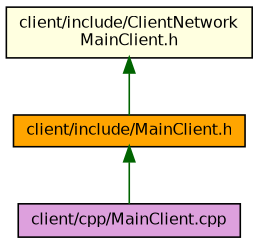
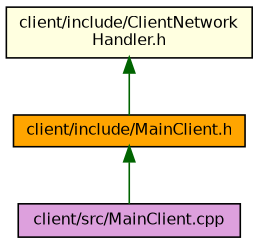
node "client/include/ClientNetwork MainClient.h": label "client/include/ClientNetwork MainClient.h" -> "client/include/ClientNetwork Handler.h"
node "client/cpp/MainClient.cpp": label "client/cpp/MainClient.cpp" -> "client/src/MainClient.cpp"
